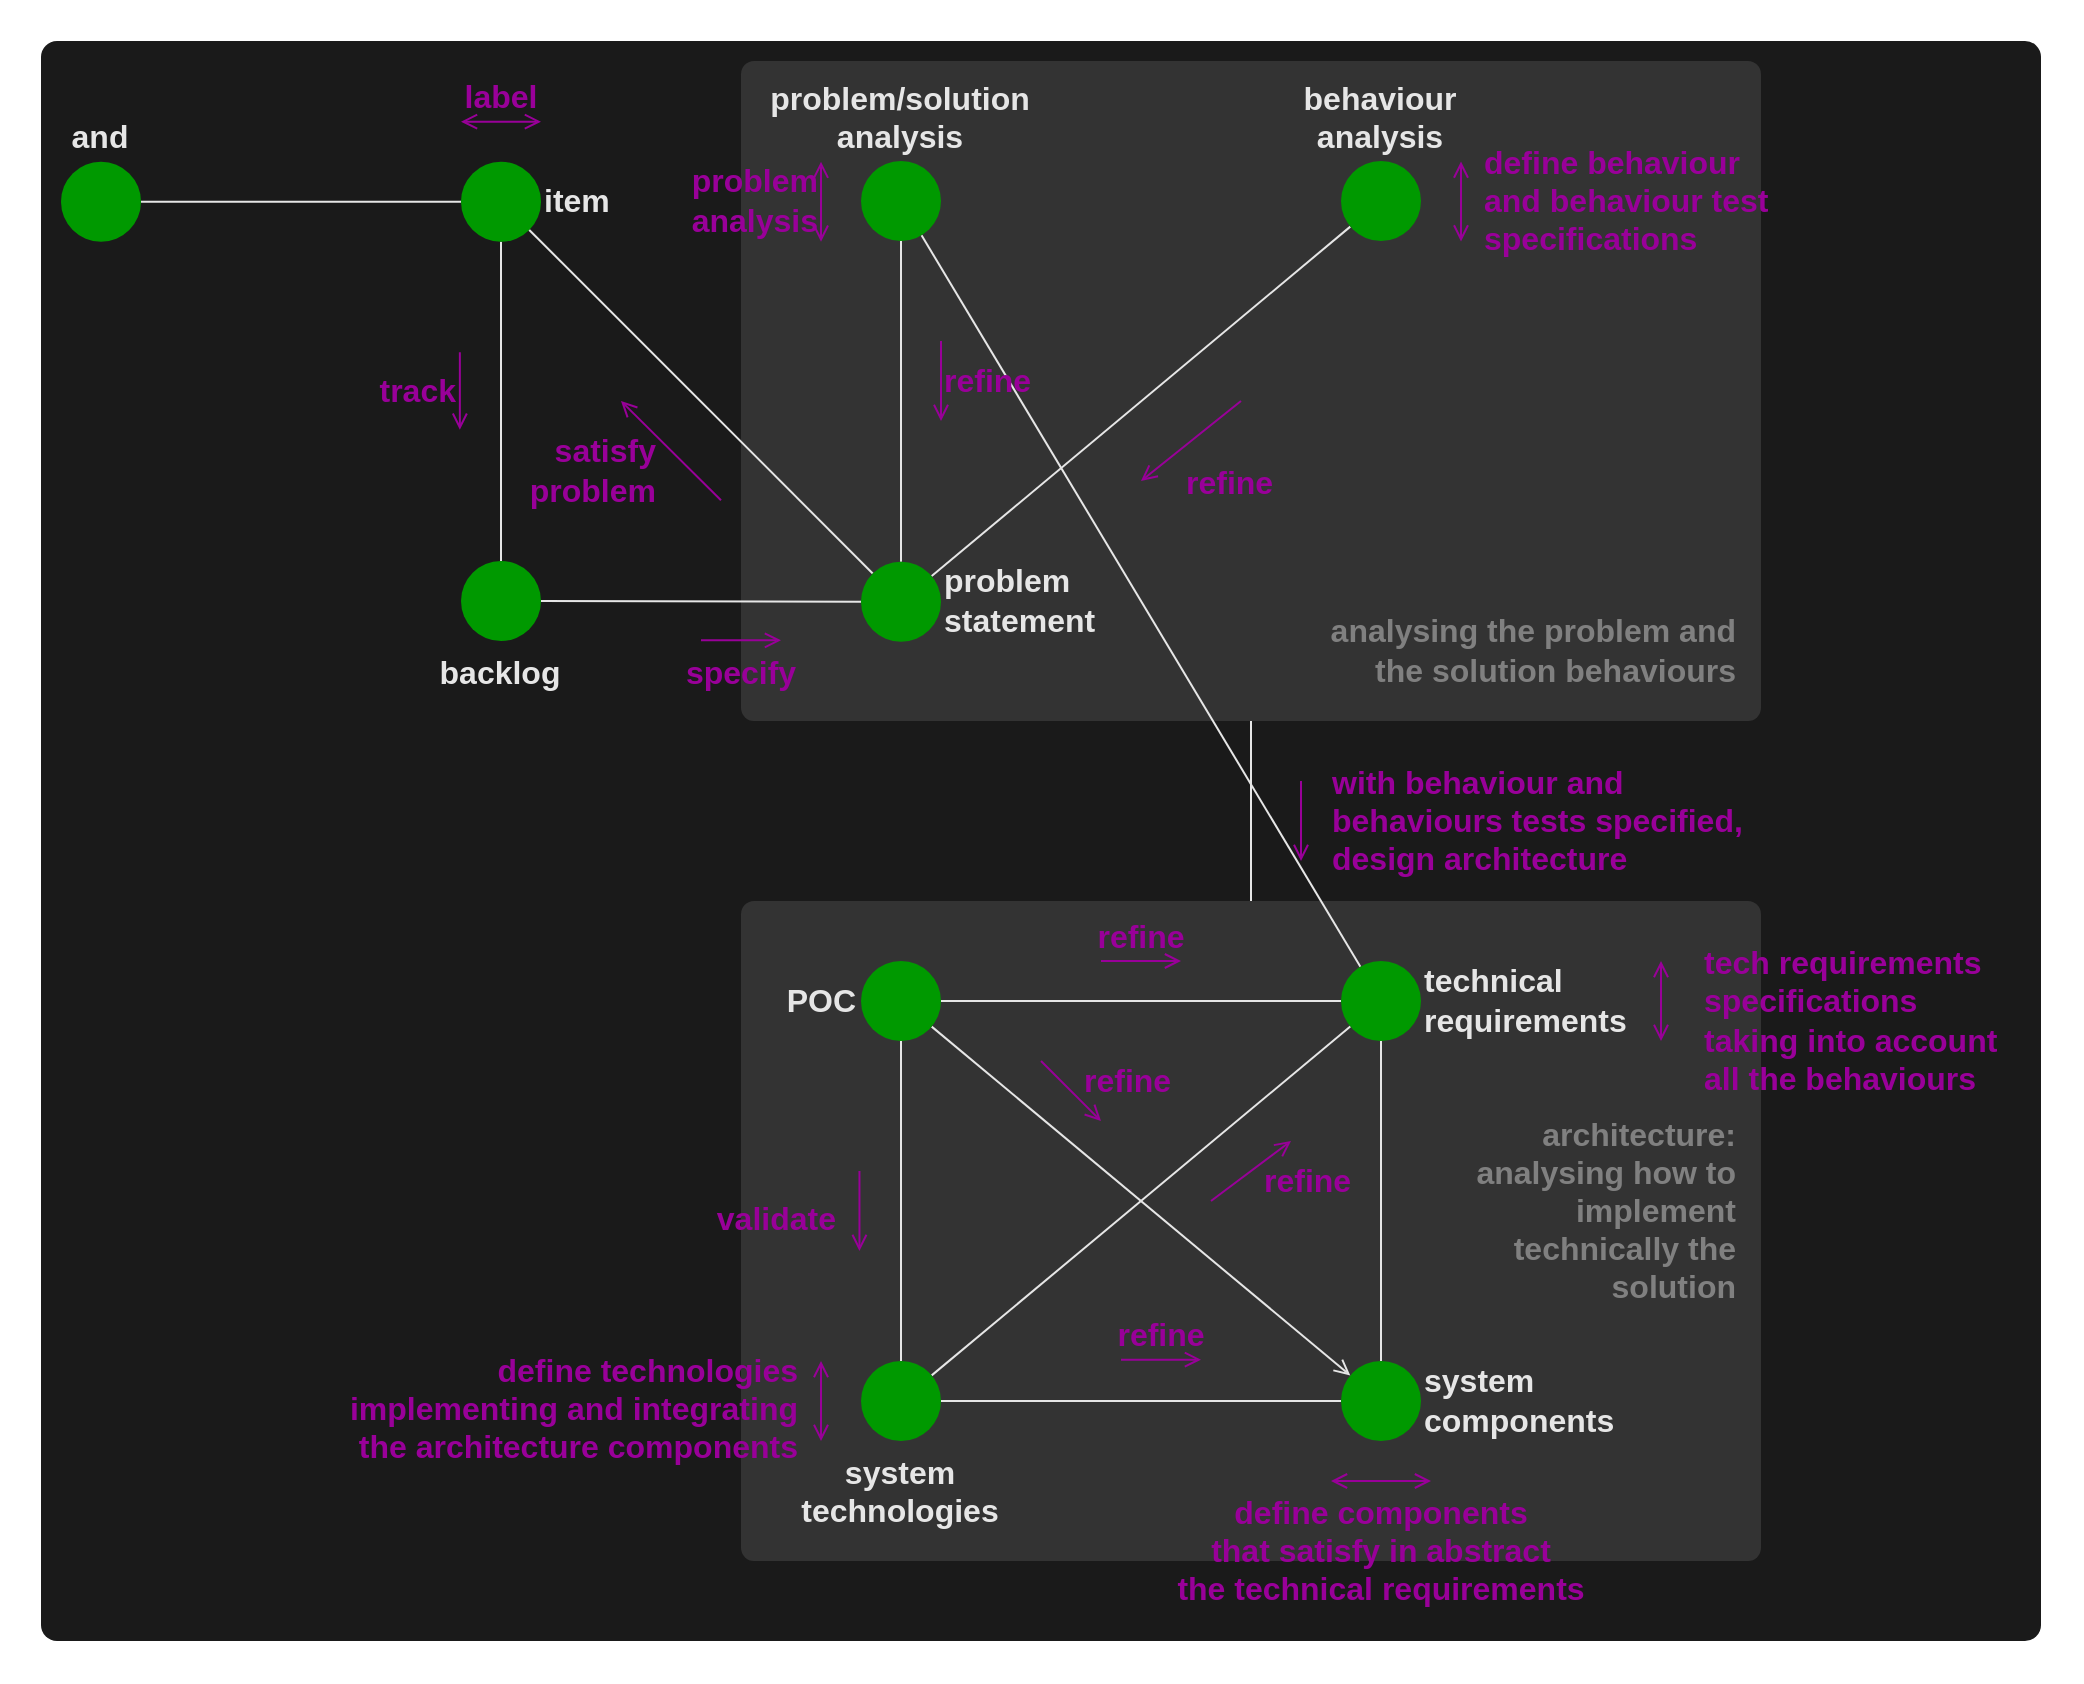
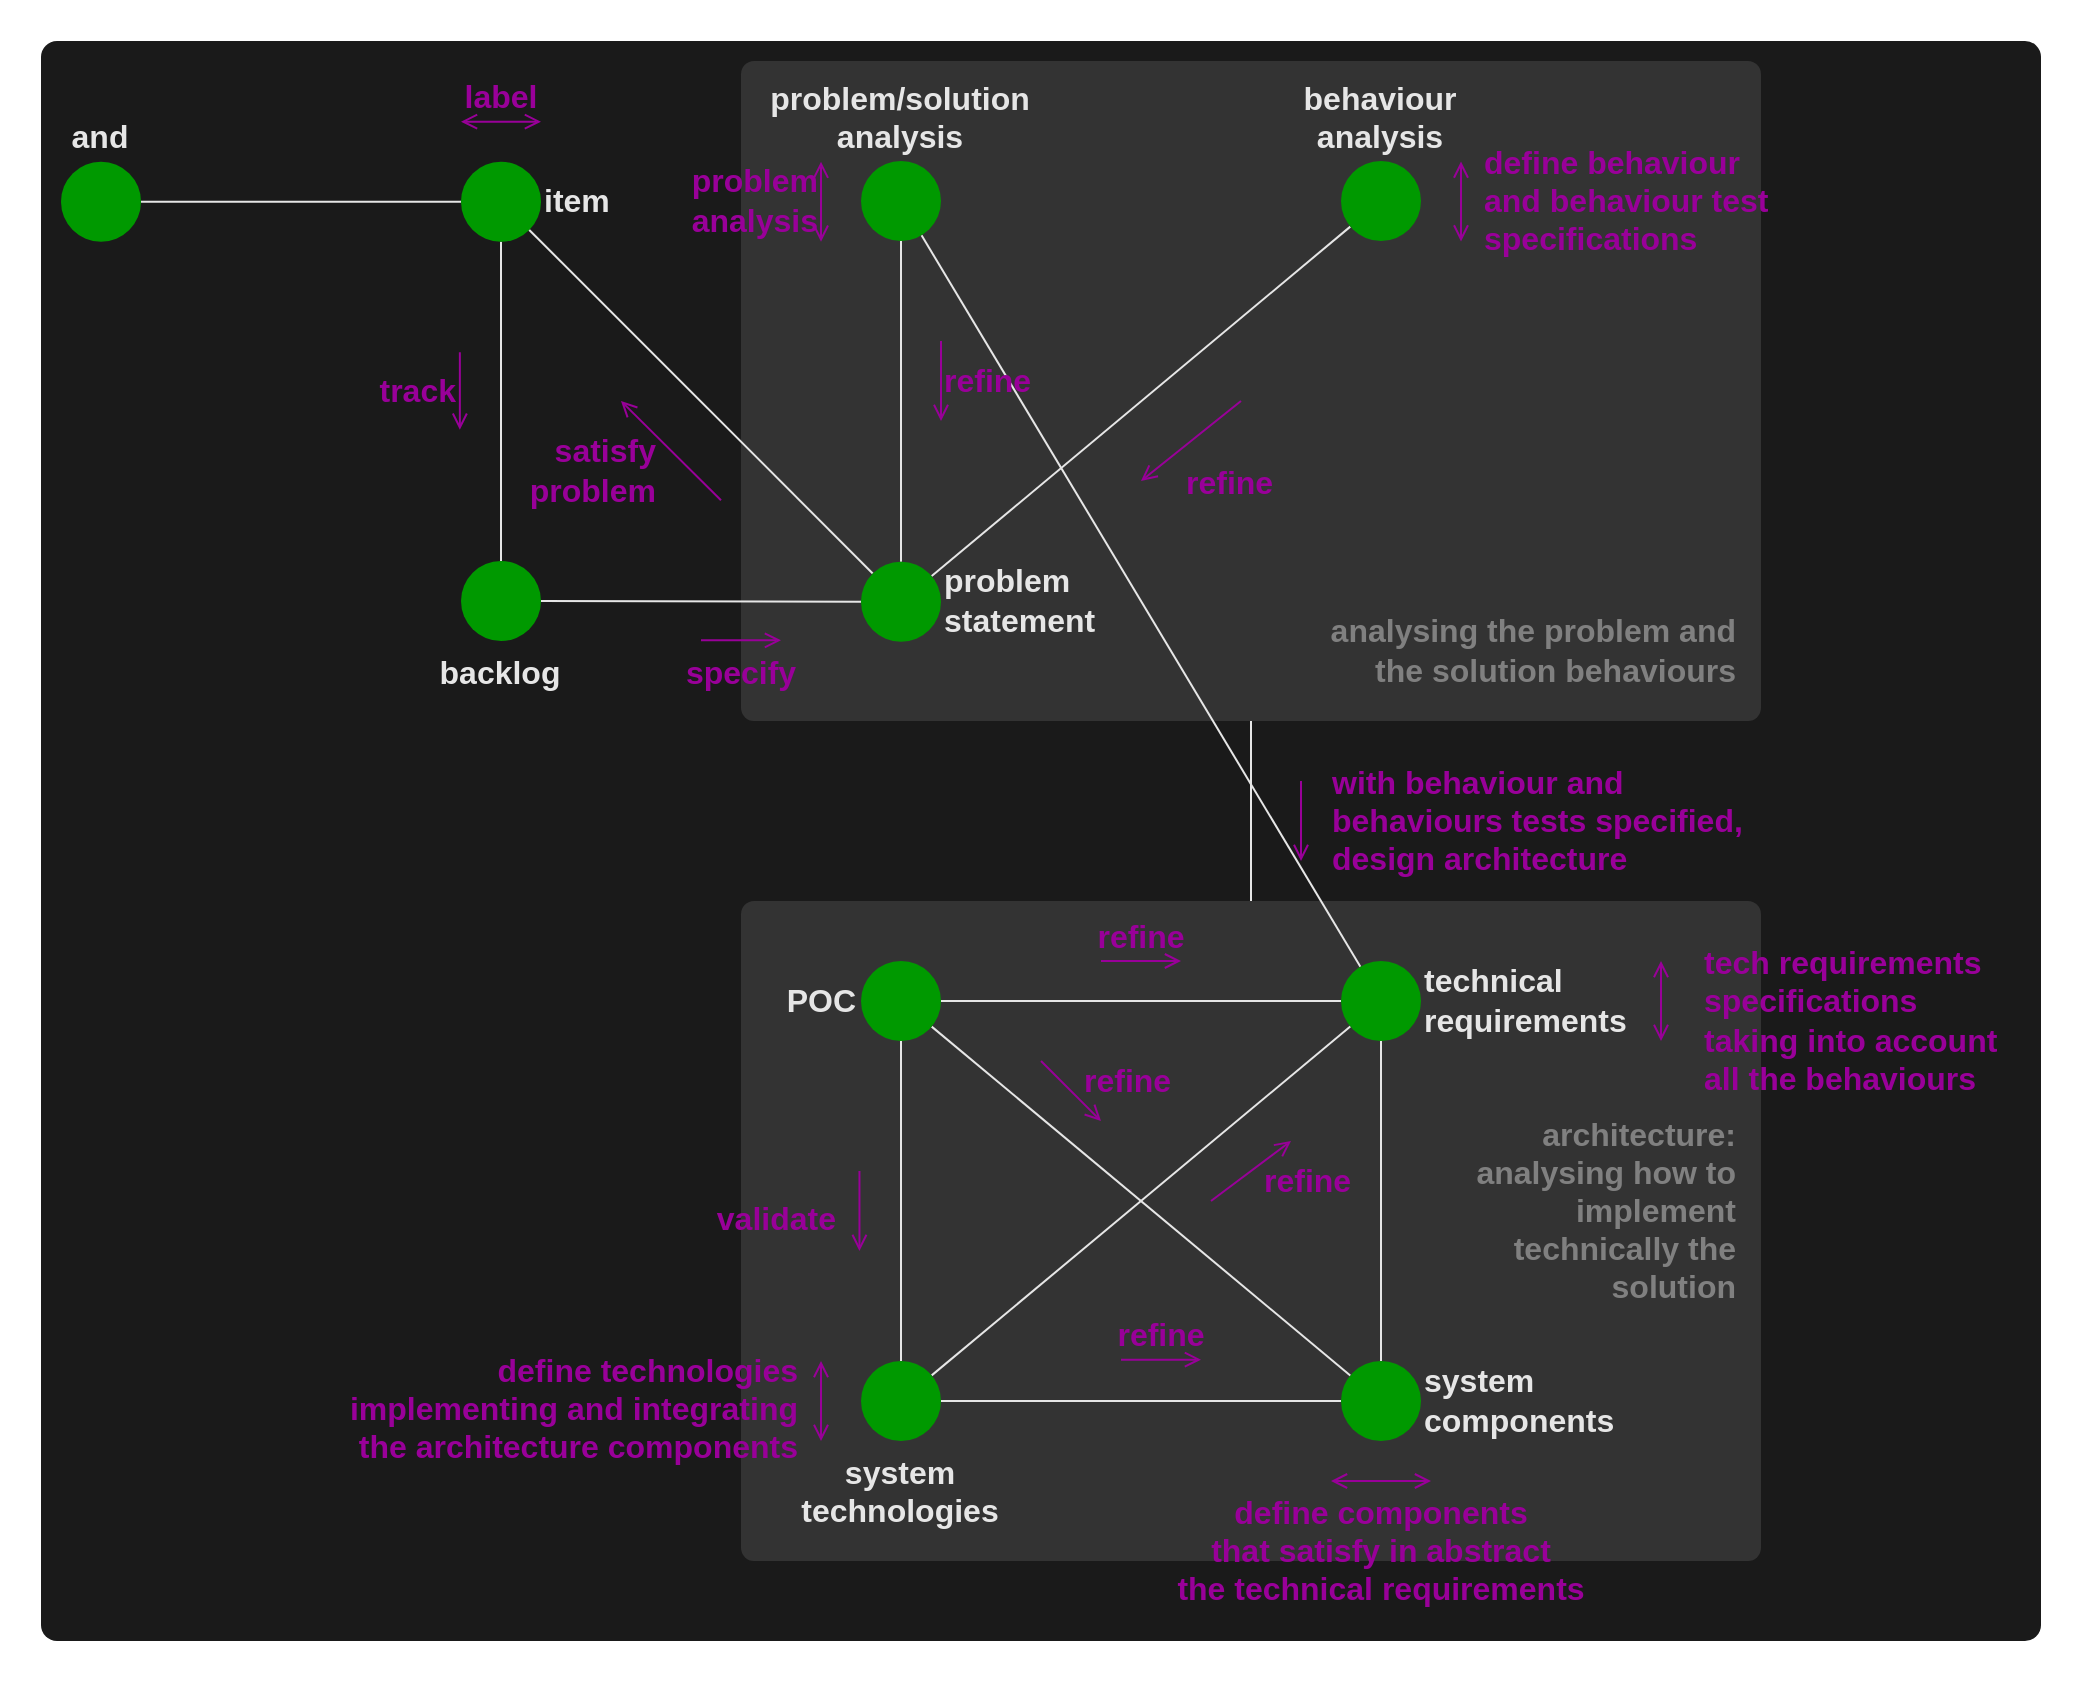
edge "POC" -> "system components": arrowhead open -> none
